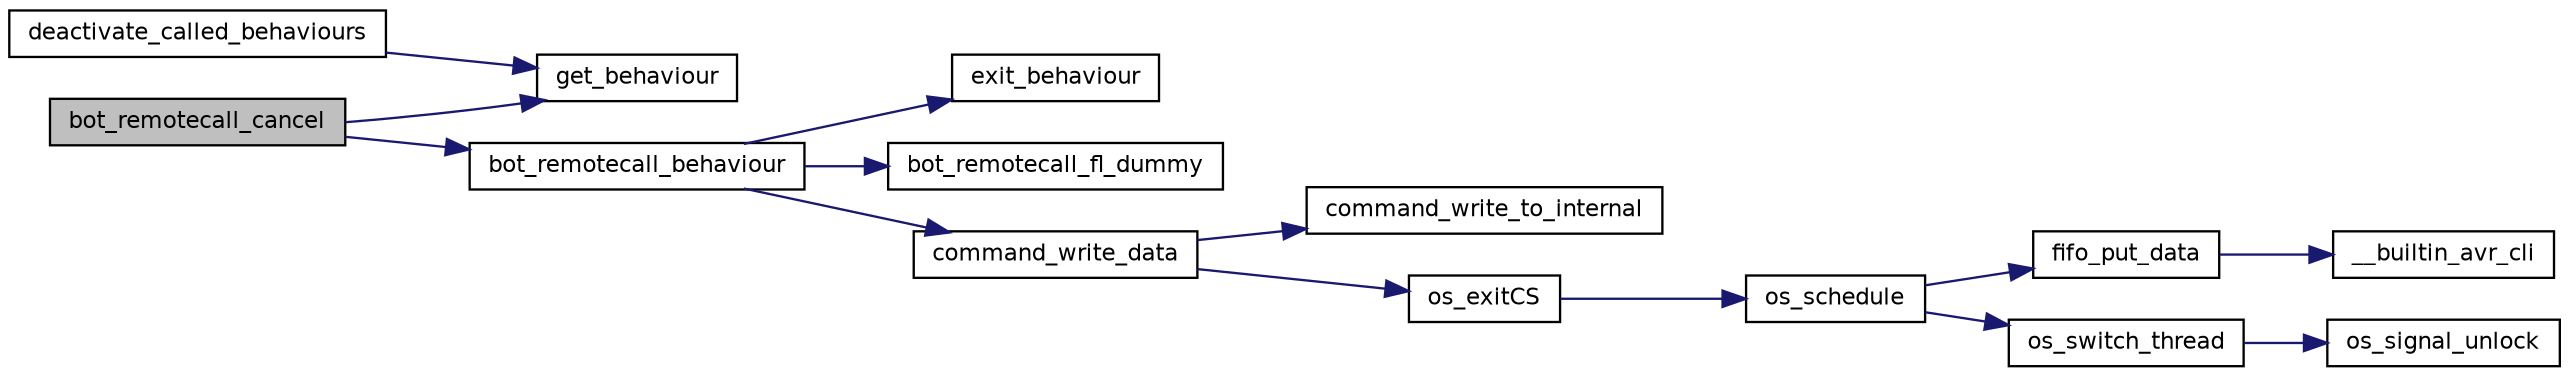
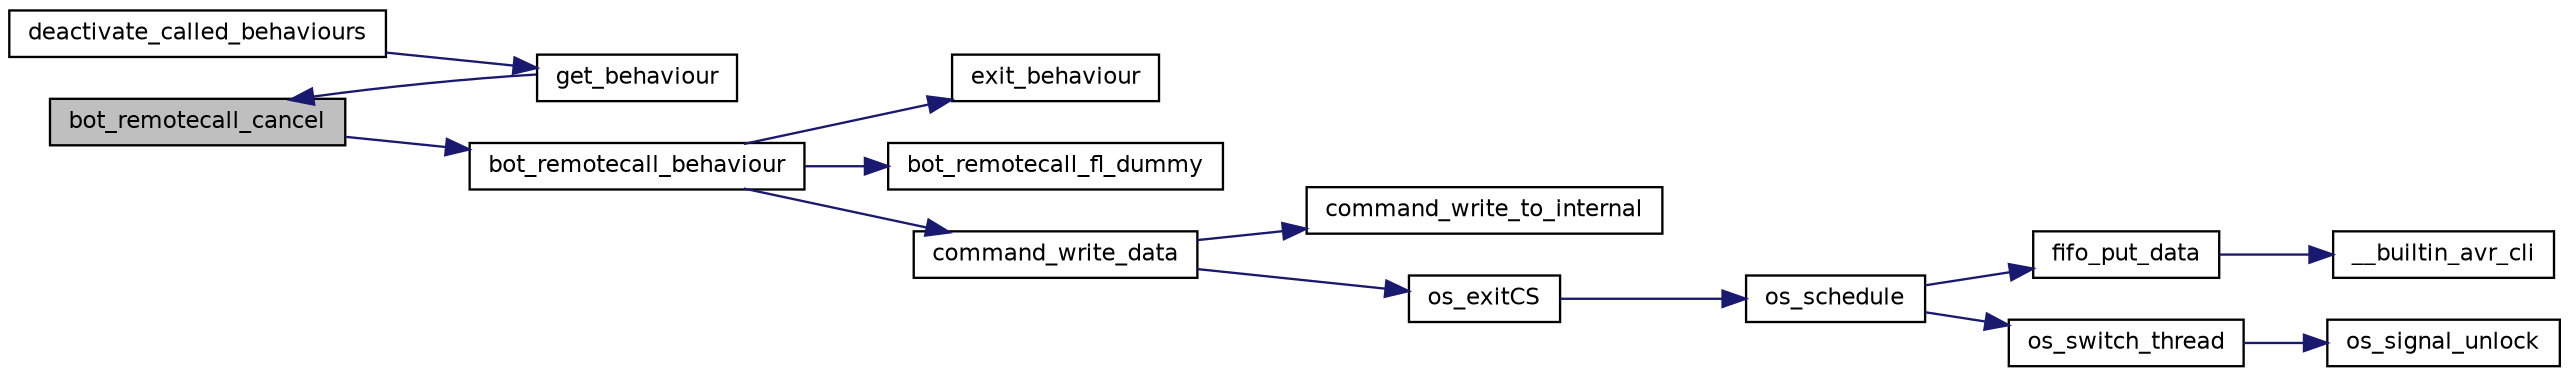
edge "bot_remotecall_cancel" -> "get_behaviour": reversed
